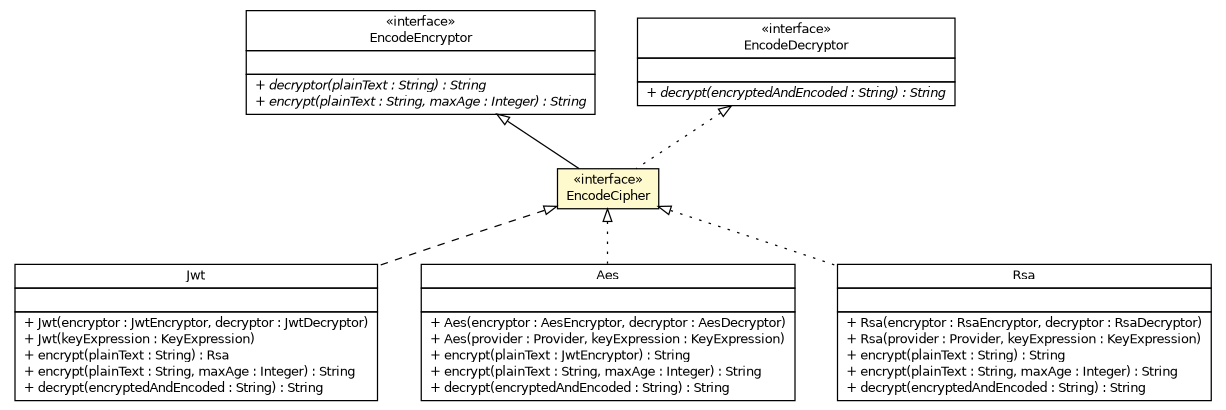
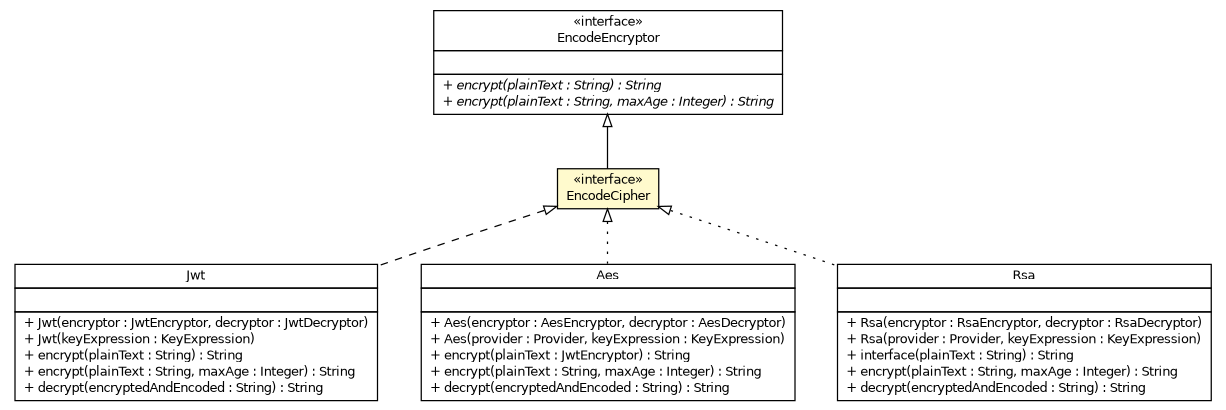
node "EncodeDecryptor": removed
node "EncodeEncryptor": text "+ decryptor(plainText : String) : String" -> "+ encrypt(plainText : String) : String"
node "Jwt": text "+ encrypt(plainText : String) : Rsa" -> "+ encrypt(plainText : String) : String"
node "Rsa": text "+ encrypt(plainText : String) : String" -> "+ interface(plainText : String) : String"
